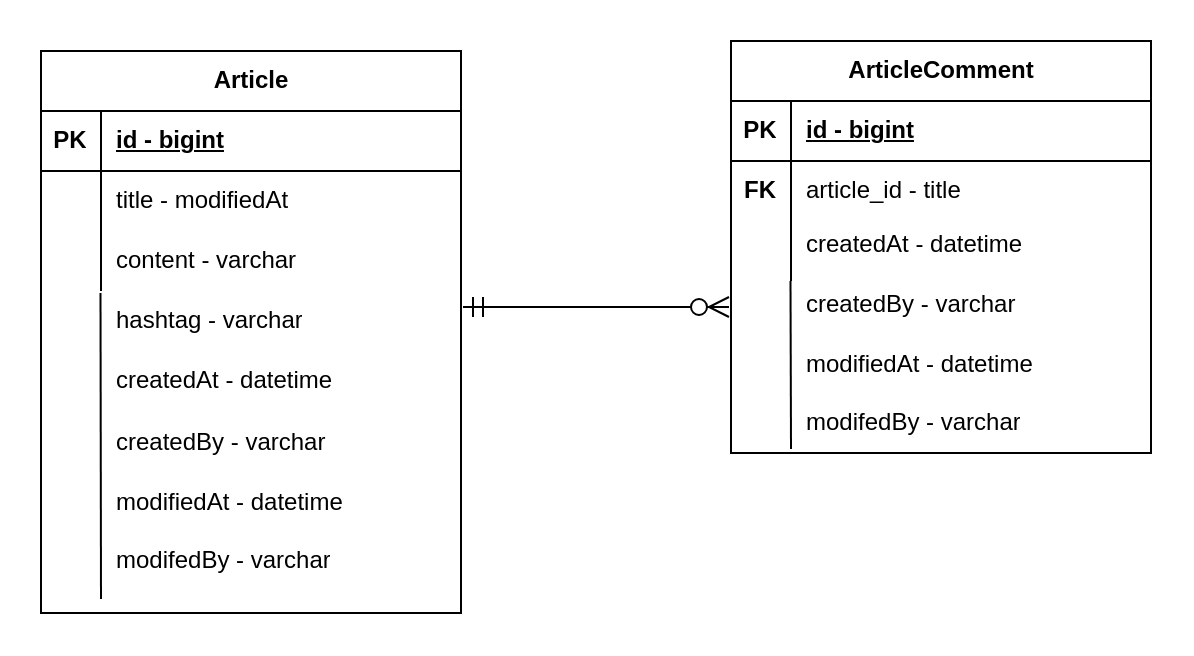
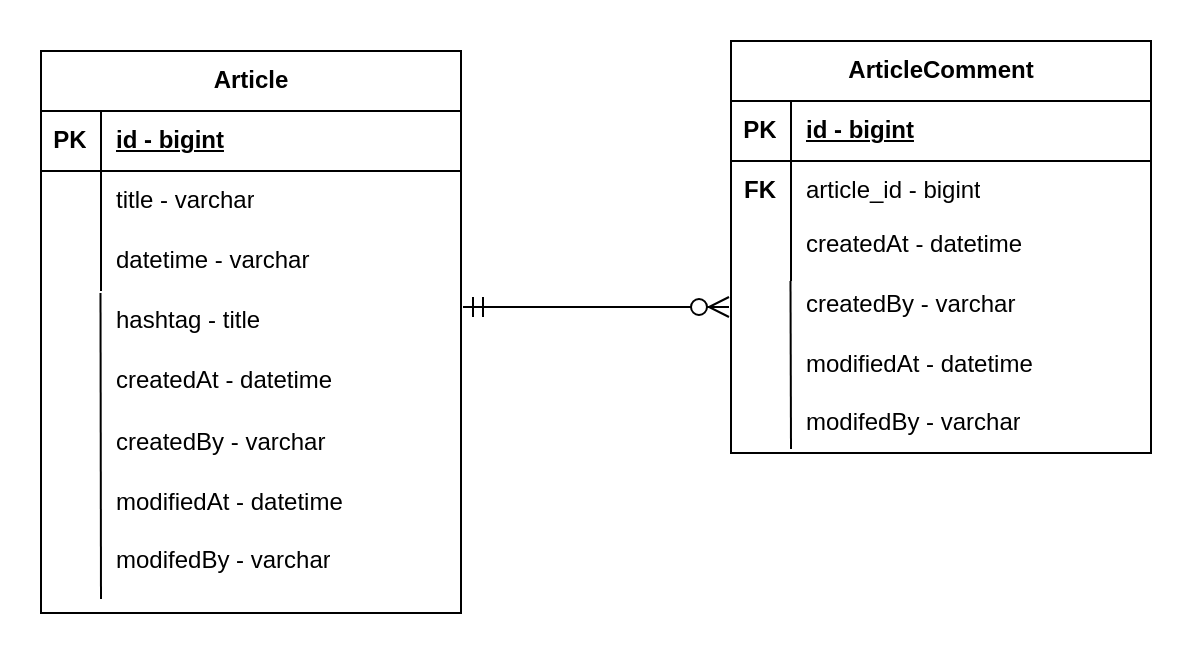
node "article_id - title": label "article_id - title" -> "article_id - bigint"
node "title - modifiedAt": label "title - modifiedAt" -> "title - varchar"
node "content - varchar": label "content - varchar" -> "datetime - varchar"
node "hashtag - varchar": label "hashtag - varchar" -> "hashtag - title"
